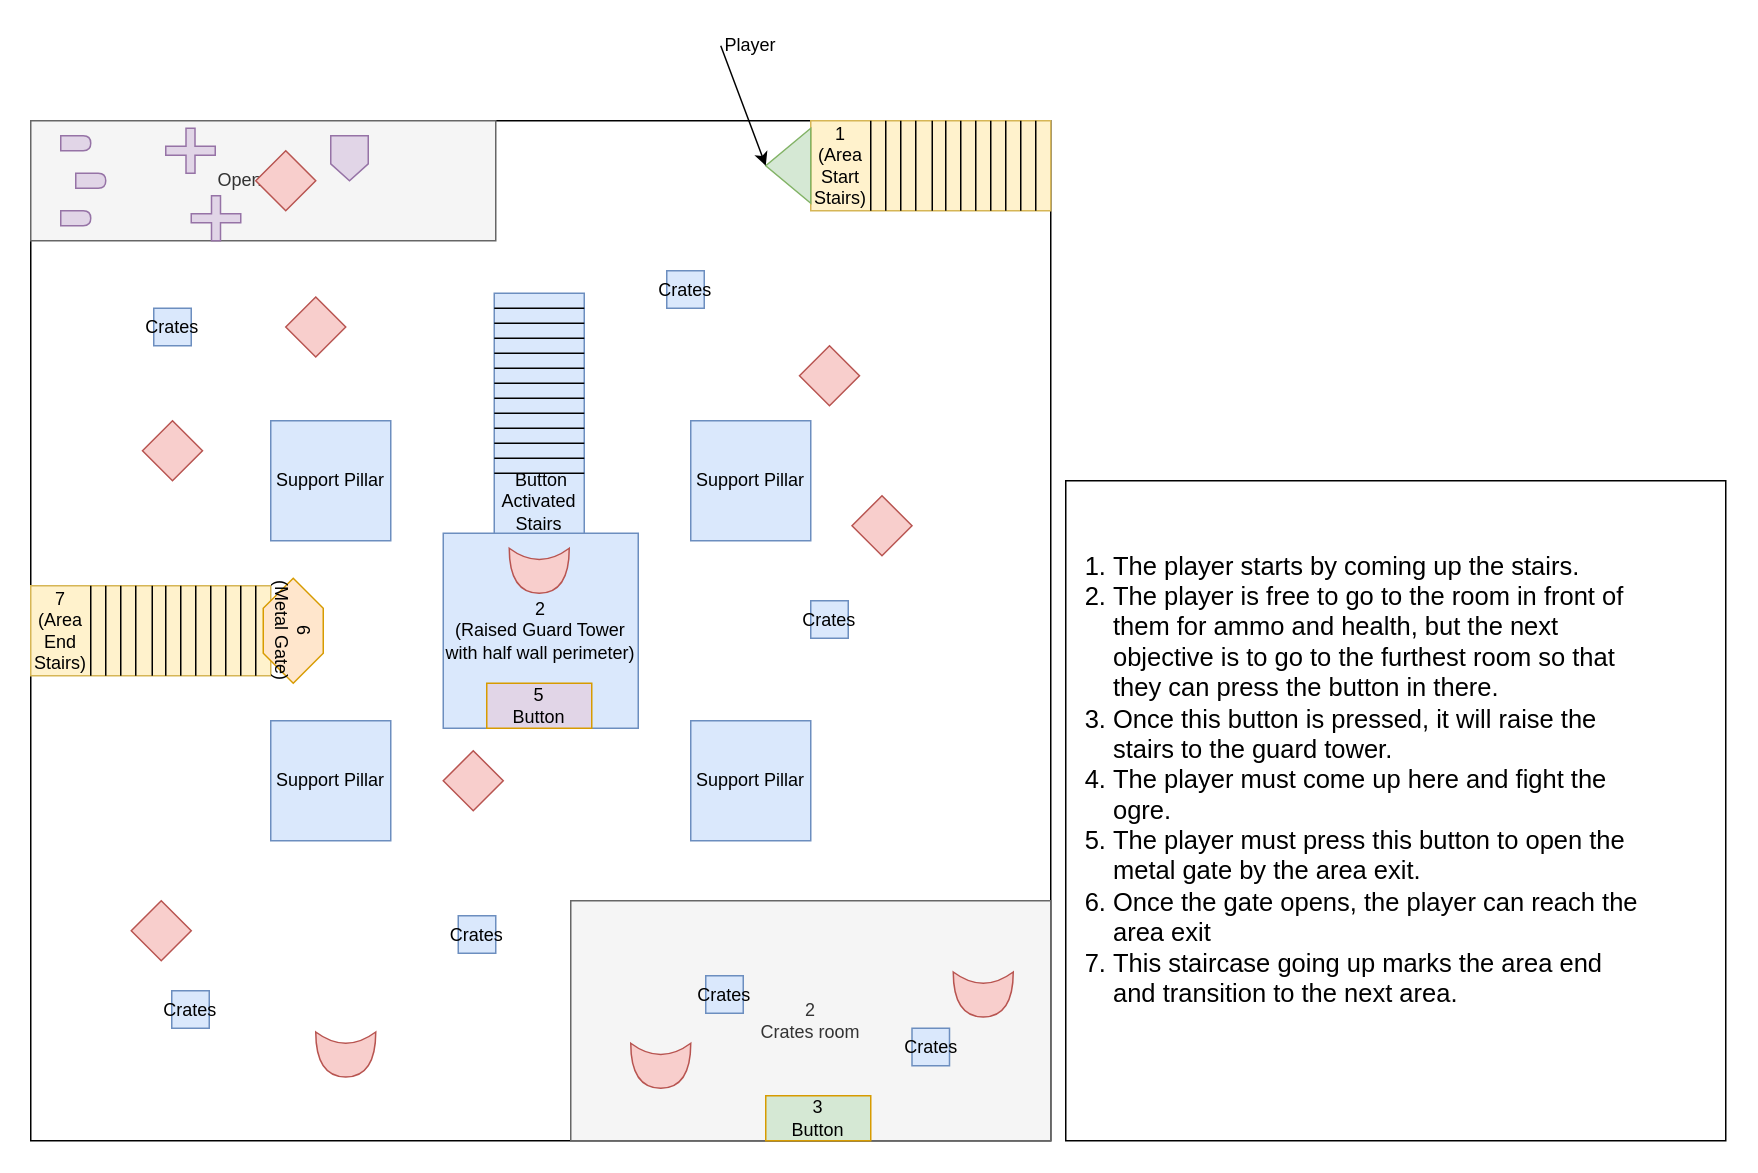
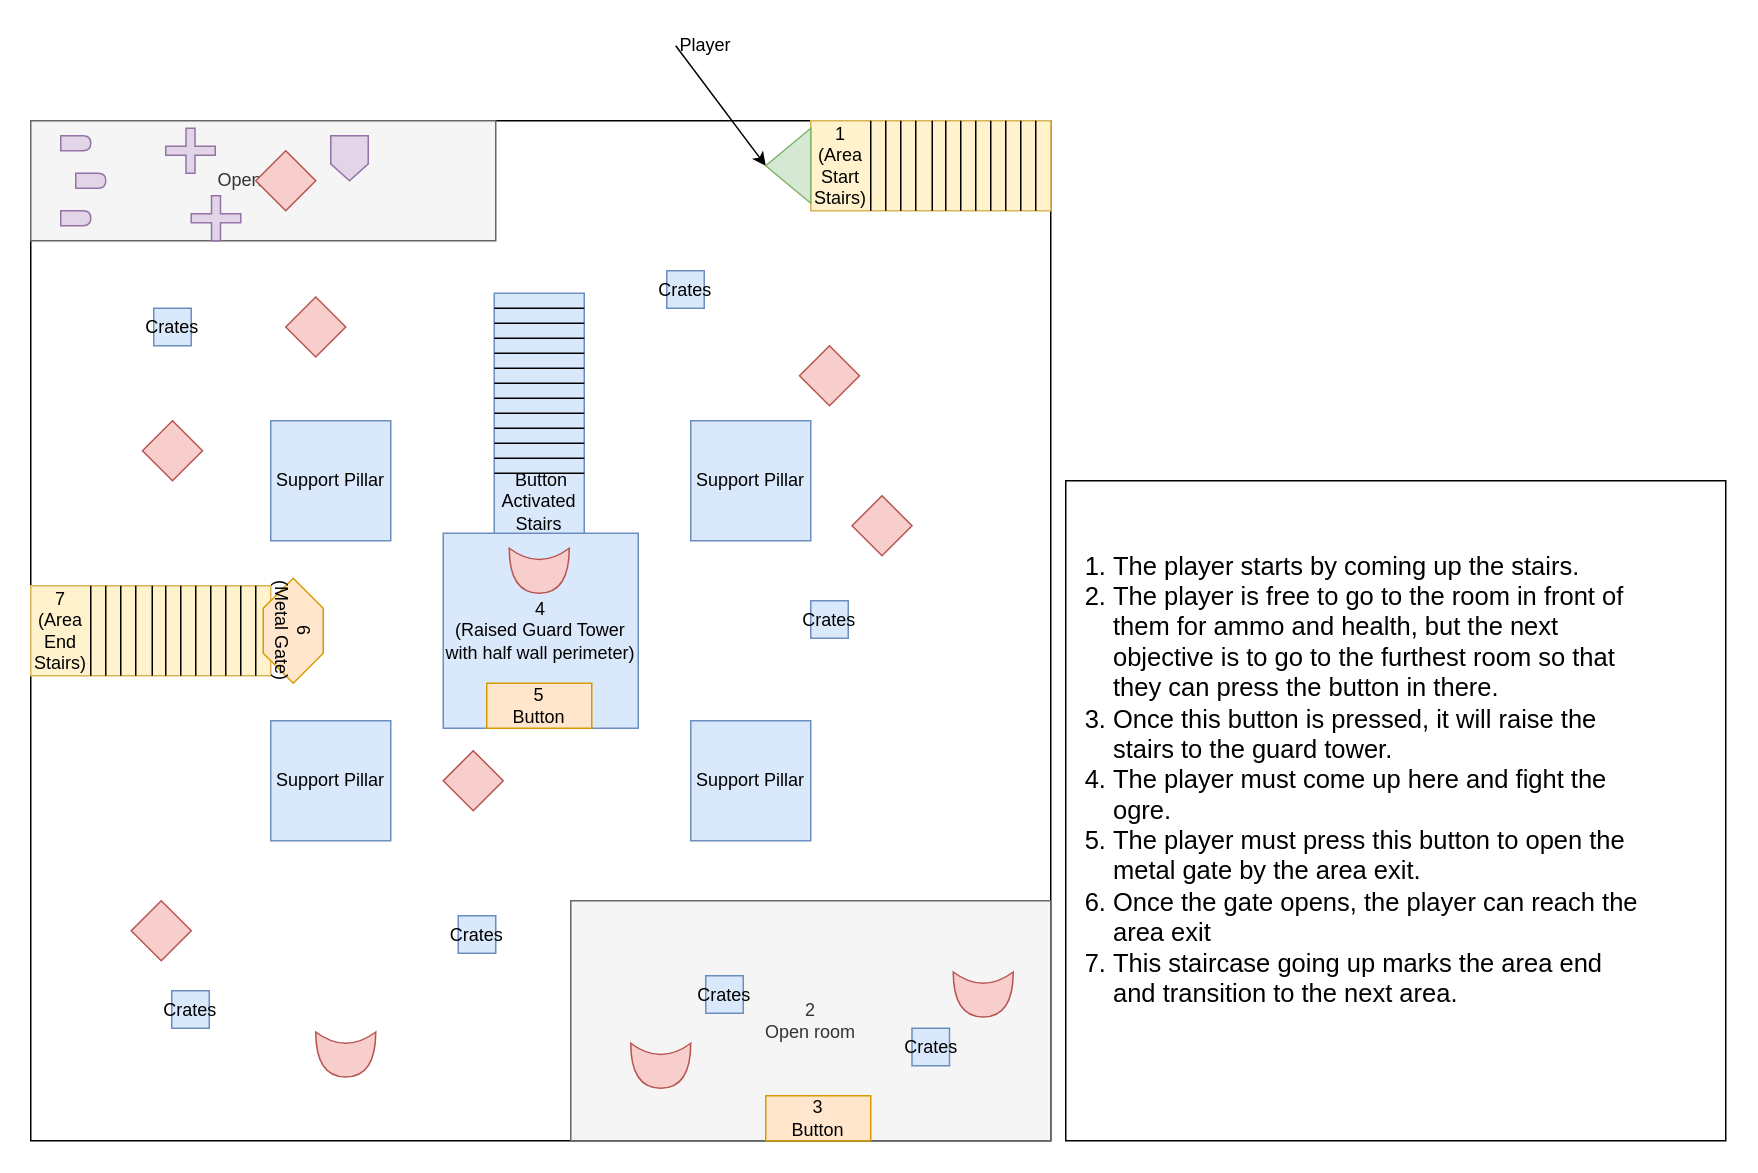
node "Player": moved (751, 46) -> (706, 46)
node "2 (Raised Guard Tower with half wall perimeter)": label "2 (Raised Guard Tower with half wall perimeter)" -> "4 (Raised Guard Tower with half wall perimeter)"
node "5 Button": fillcolor #e1d5e7 -> #ffe6cc
node "2 Crates room": label "2 Crates room" -> "2 Open room"
node "3 Button": fillcolor #d5e8d4 -> #ffe6cc
